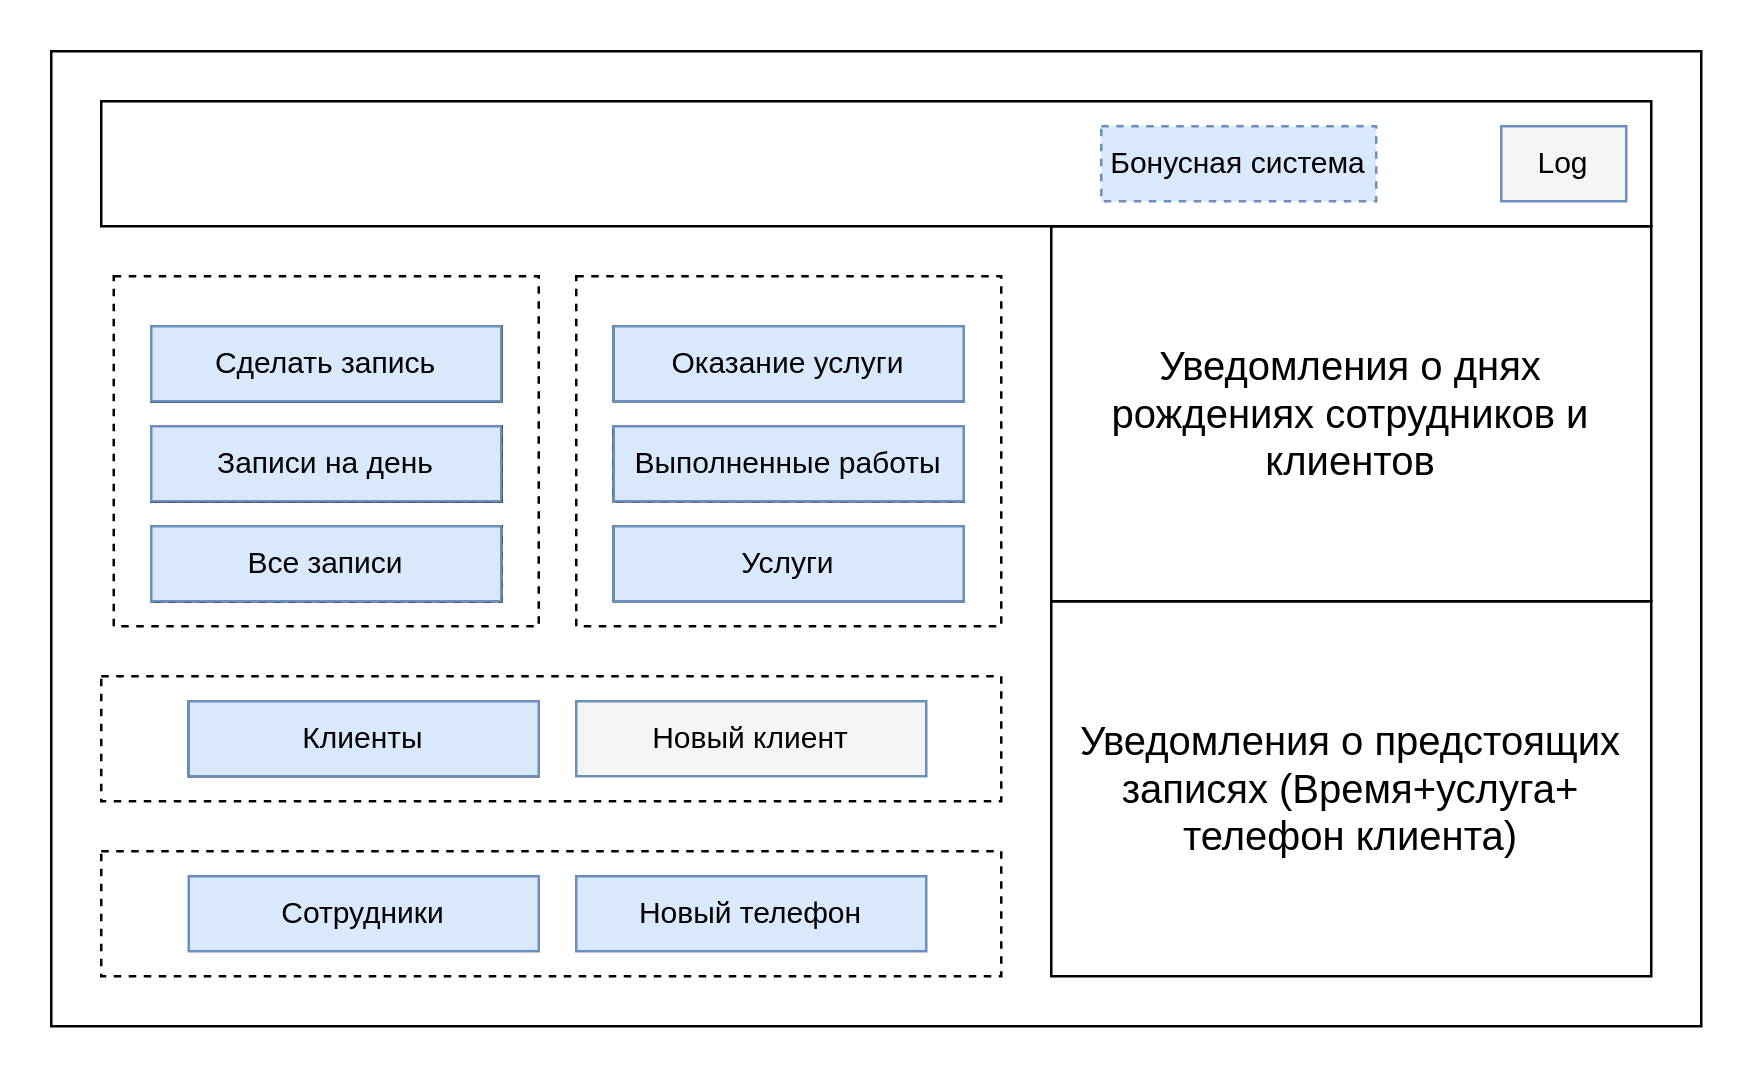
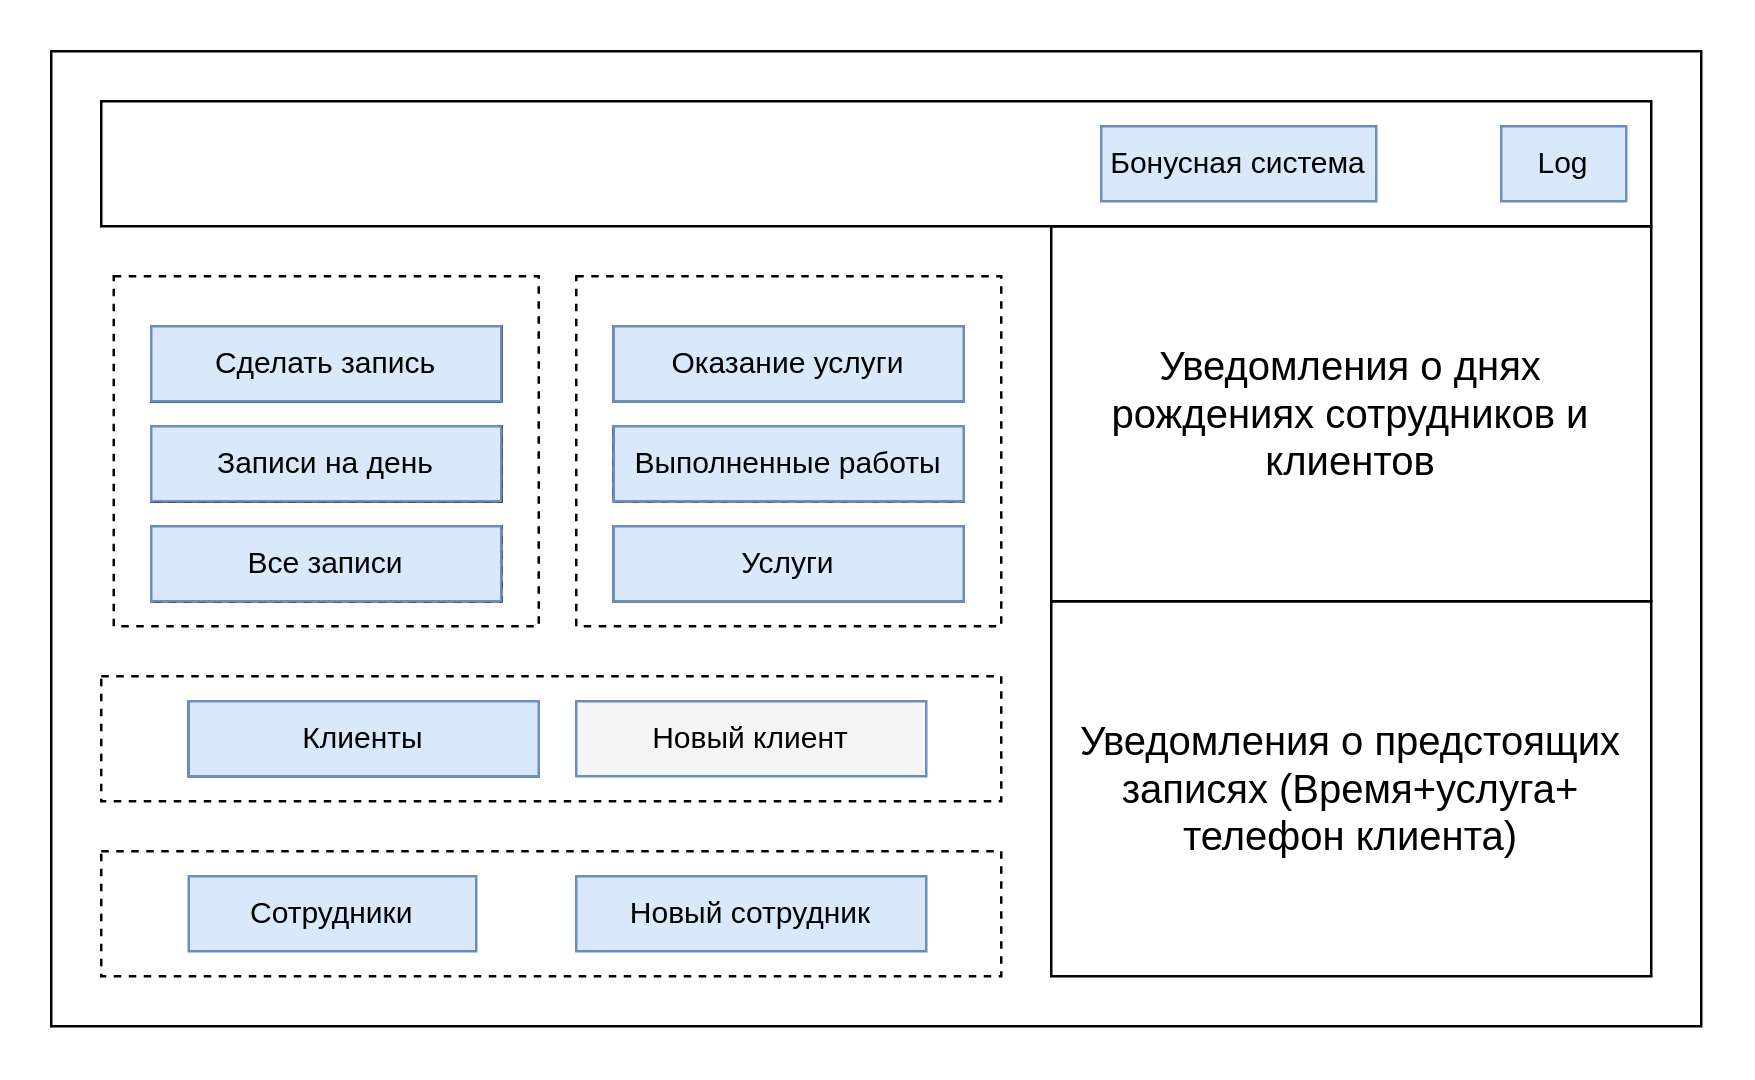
node "Бонусная система": style dashed -> solid
node "Log": fillcolor #f5f5f5 -> #dae8fc
node "Сотрудники": size 350x75 -> 288x75
node "Новый телефон": label "Новый телефон" -> "Новый сотрудник"
